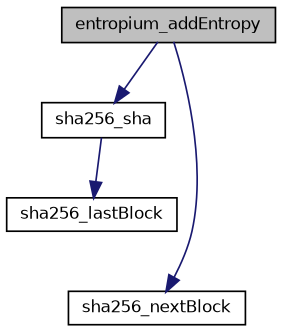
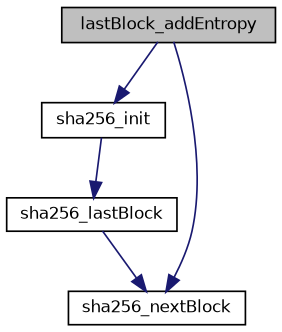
node "entropium_addEntropy": label "entropium_addEntropy" -> "lastBlock_addEntropy"
node "sha256_sha": label "sha256_sha" -> "sha256_init"
edge "sha256_lastBlock" -> "sha256_nextBlock": added
